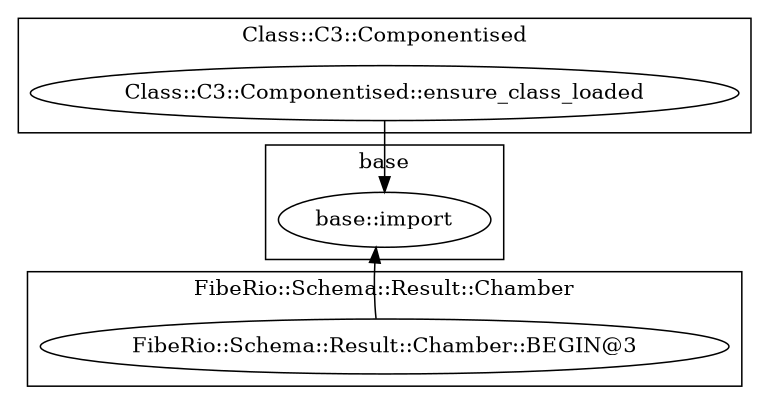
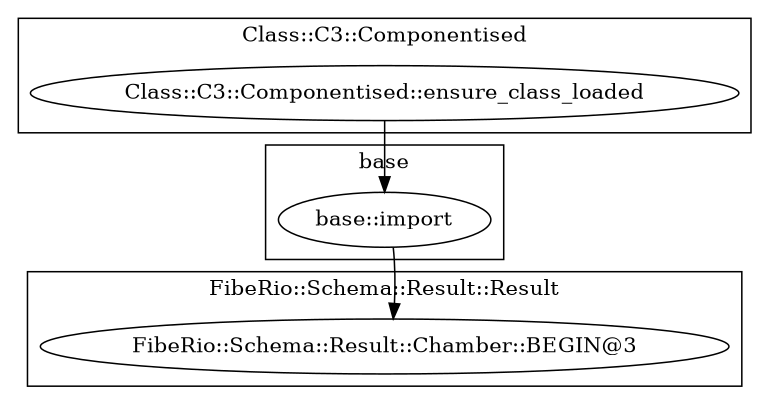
cluster "FibeRio::Schema::Result::Chamber": label "FibeRio::Schema::Result::Chamber" -> "FibeRio::Schema::Result::Result"
edge "FibeRio::Schema::Result::Chamber::BEGIN@3" -> "base::import": reversed
